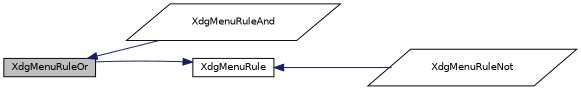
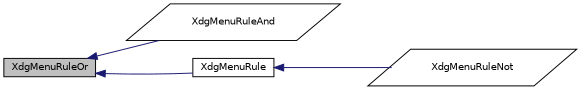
edge "XdgMenuRuleOr" -> "XdgMenuRule": reversed
